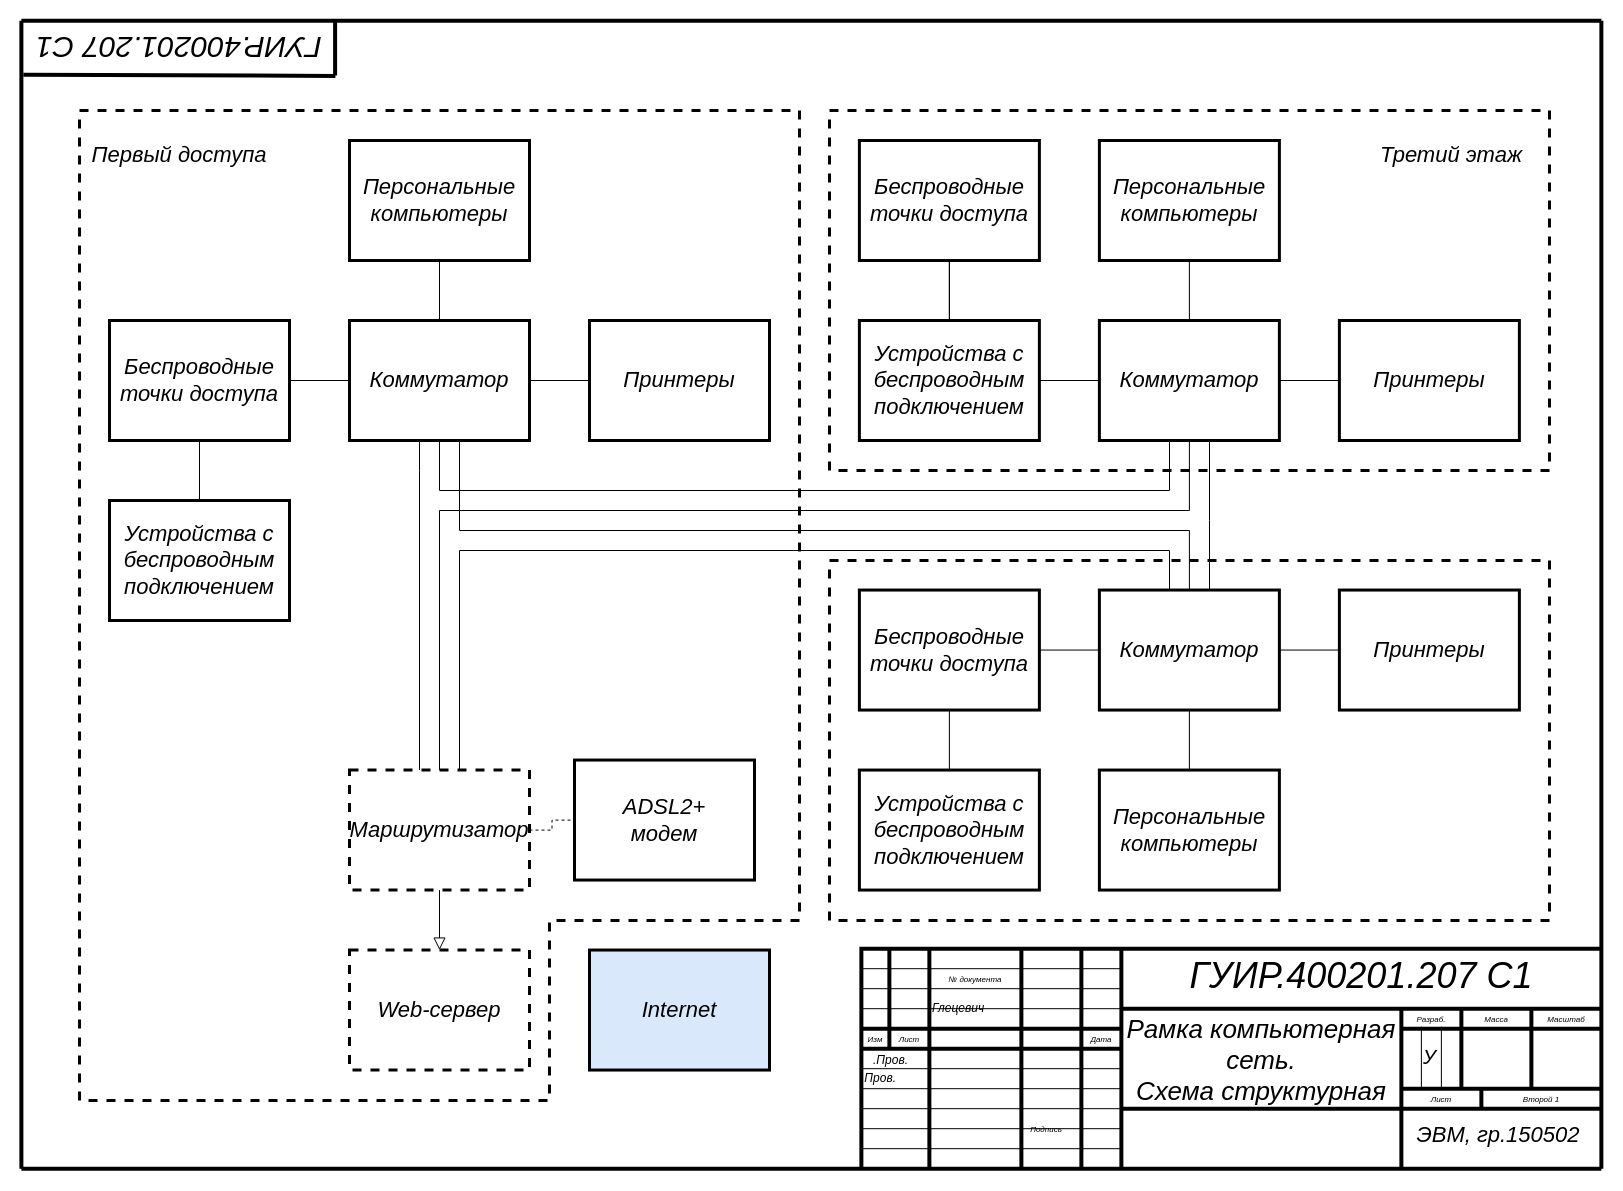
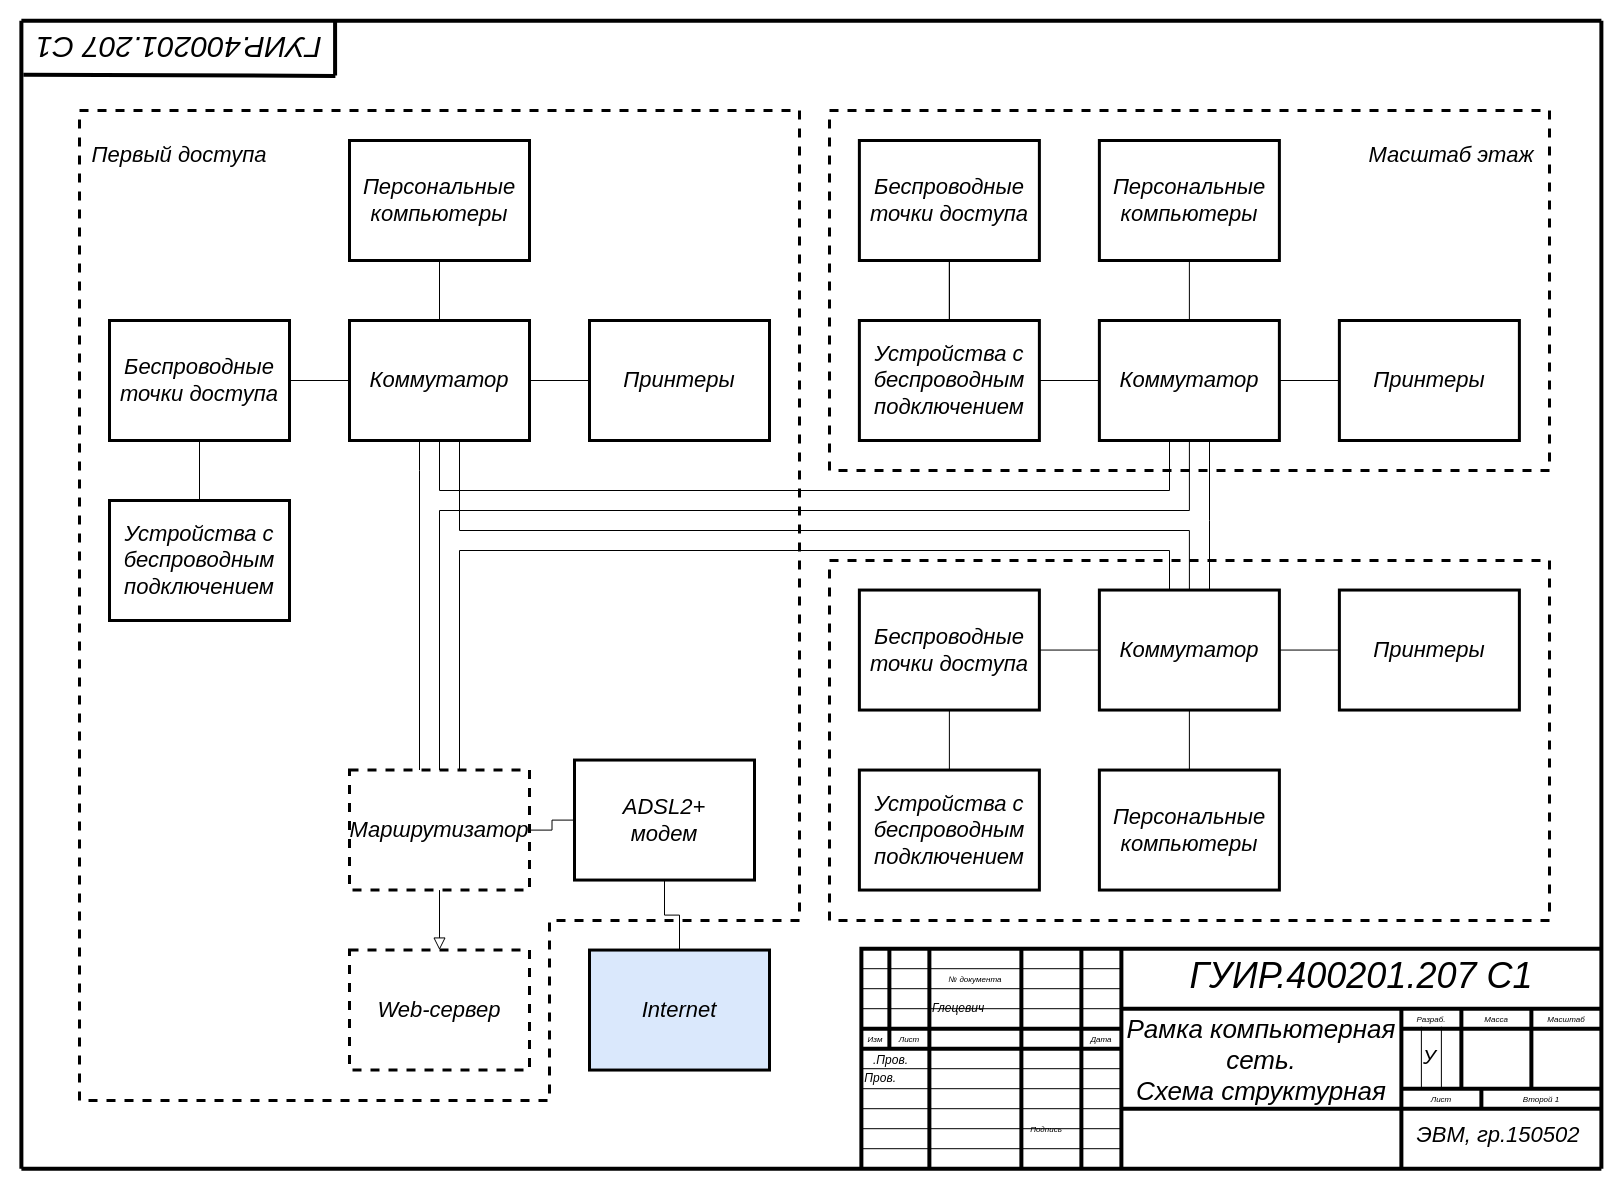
node "Третий этаж": label "Третий этаж" -> "Масштаб этаж"
edge "ADSL2+модем" -- "Маршрутизатор": style dashed -> solid
edge "ADSL2+модем" -- "Internet": added
